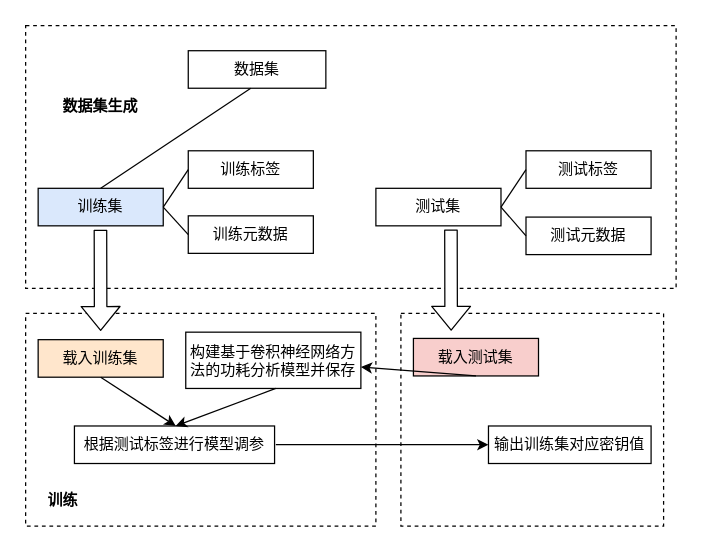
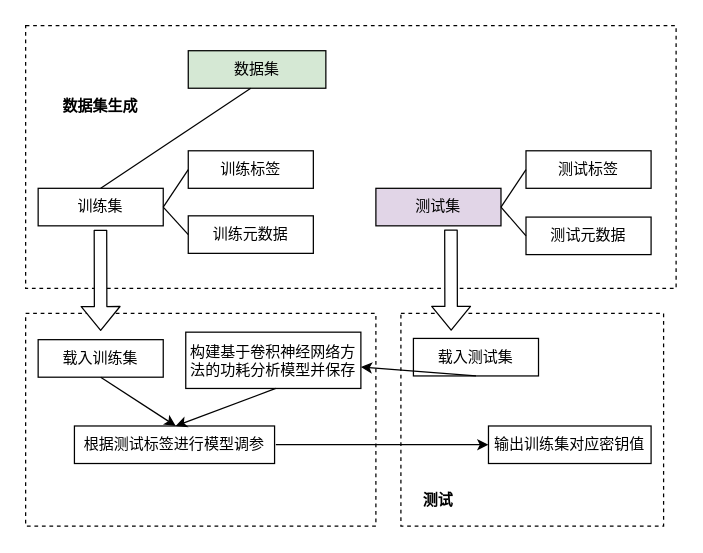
node "数据集": fillcolor #ffffff -> #d5e8d4
node "训练集": fillcolor #dae8fc -> #ffffff
node "测试集": fillcolor #ffffff -> #e1d5e7
node "载入测试集": fillcolor #f8cecc -> #ffffff
node "载入训练集": fillcolor #ffe6cc -> #ffffff
node "训练": removed
node "测试": added
